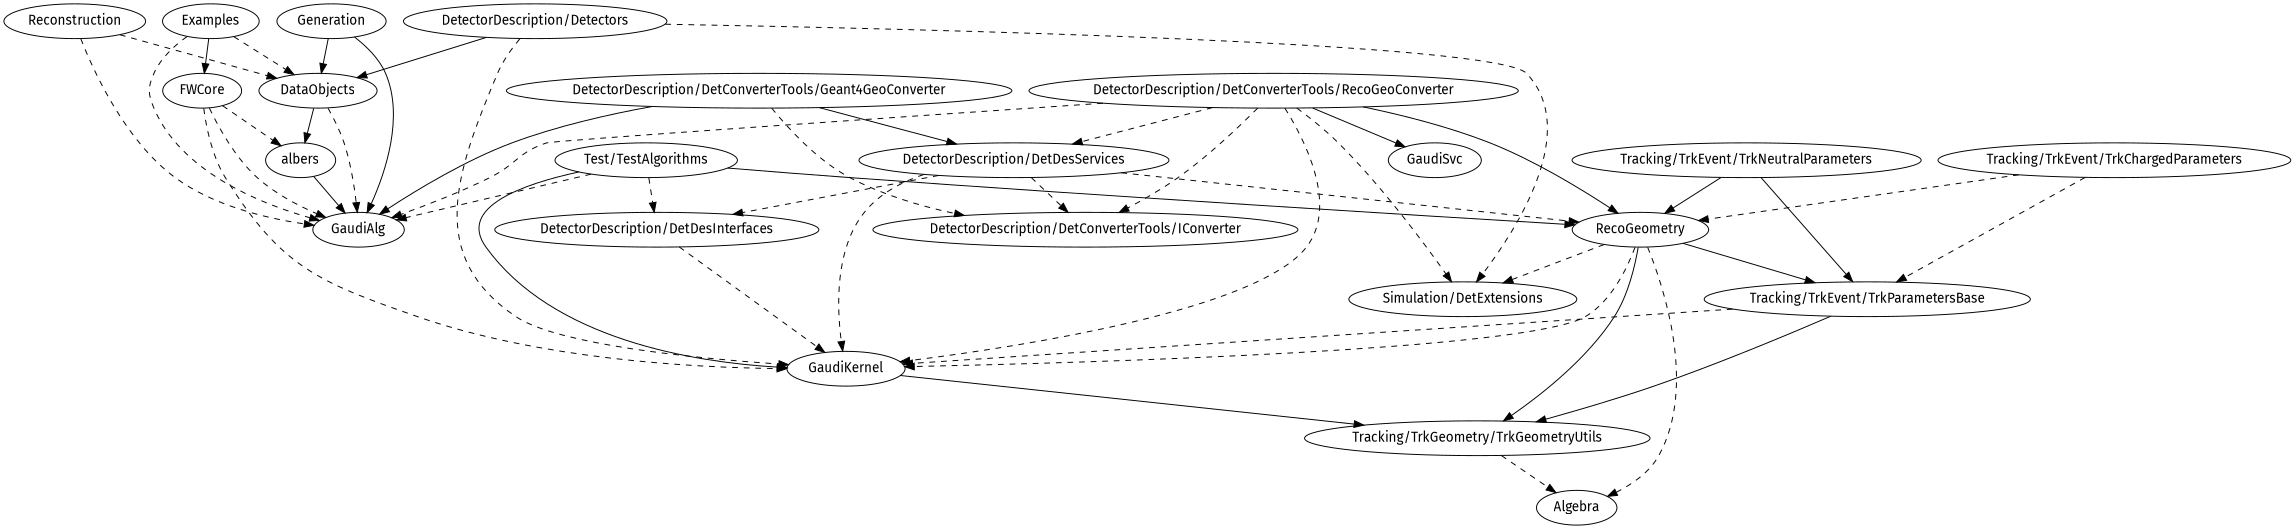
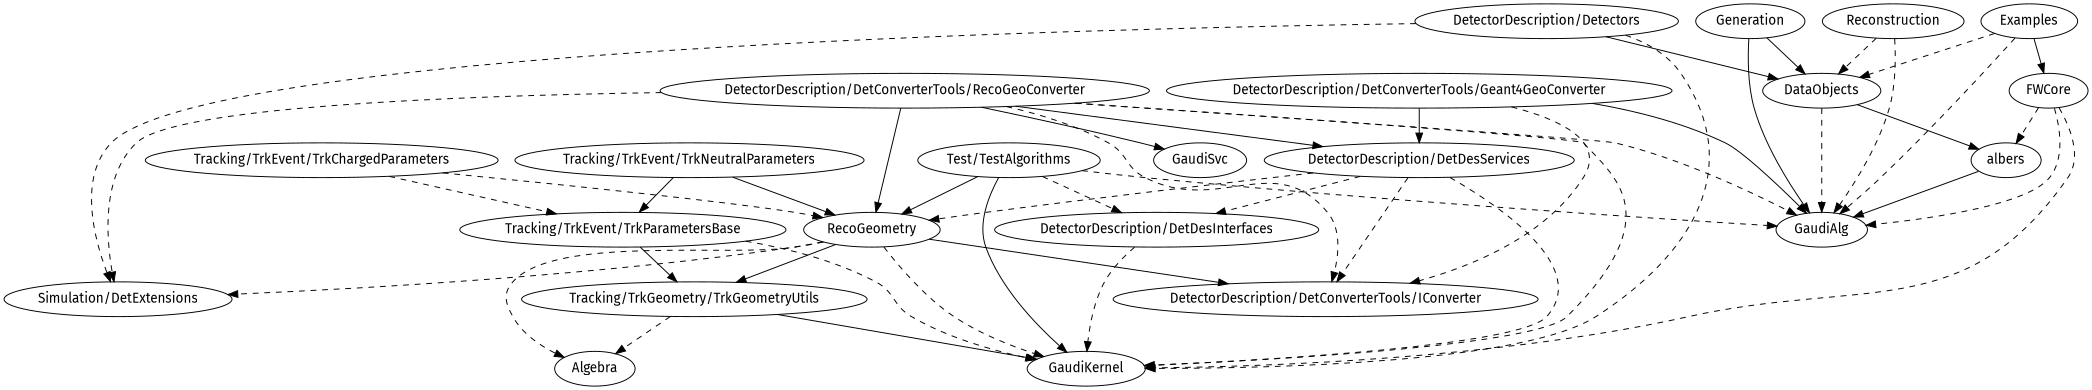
edge "DetectorDescription/DetConverterTools/RecoGeoConverter" -> "DetectorDescription/DetDesServices": style dashed -> solid
edge "RecoGeometry" -> "Tracking/TrkEvent/TrkParametersBase": now "RecoGeometry" -> "DetectorDescription/DetConverterTools/IConverter"
edge "GaudiKernel" -> "Tracking/TrkGeometry/TrkGeometryUtils": reversed
